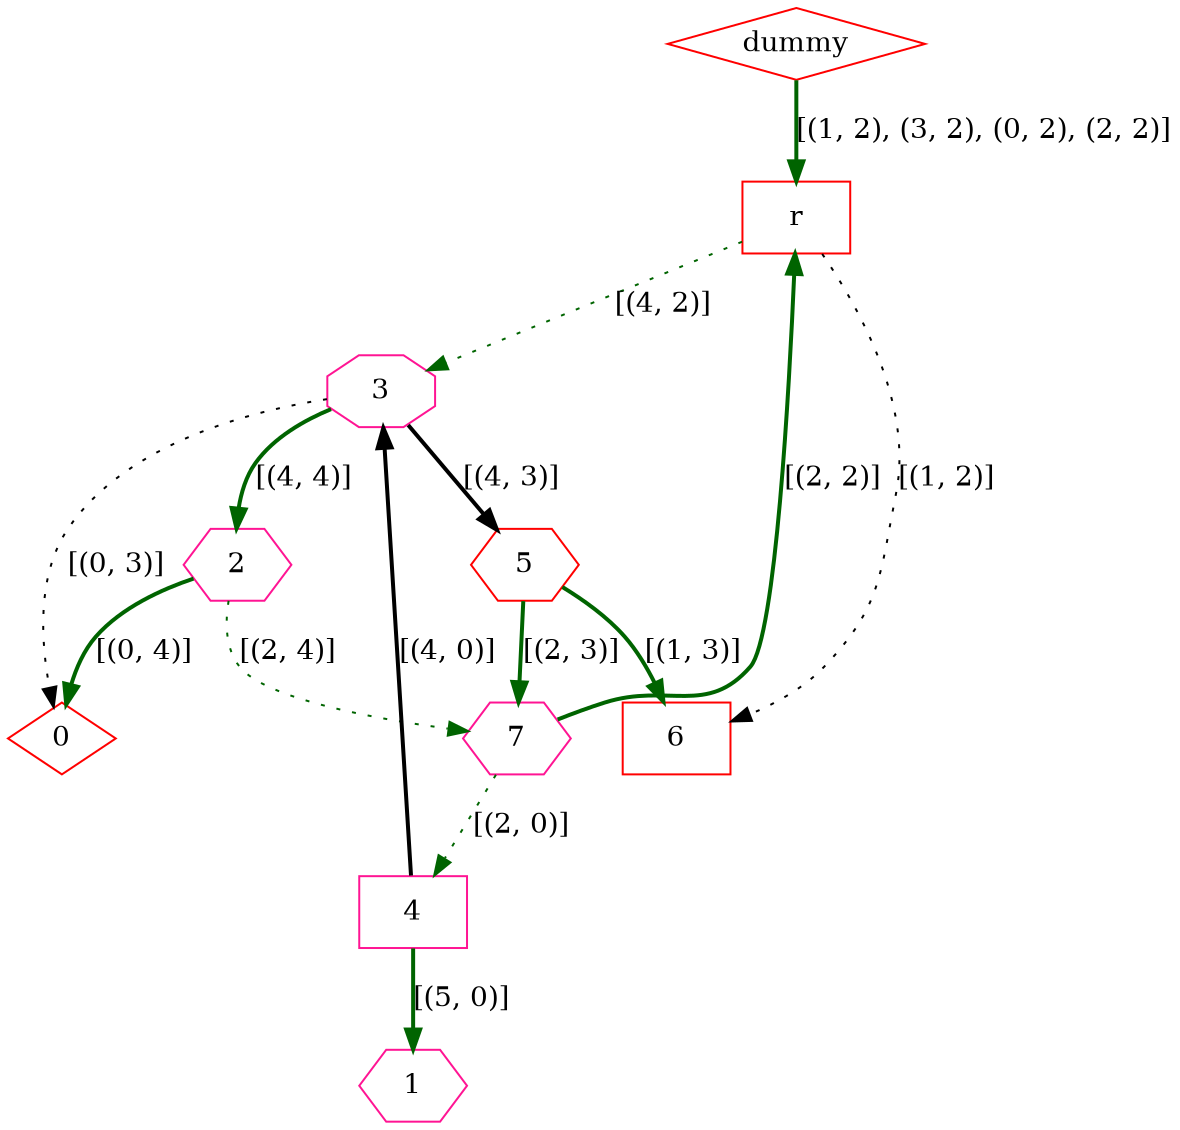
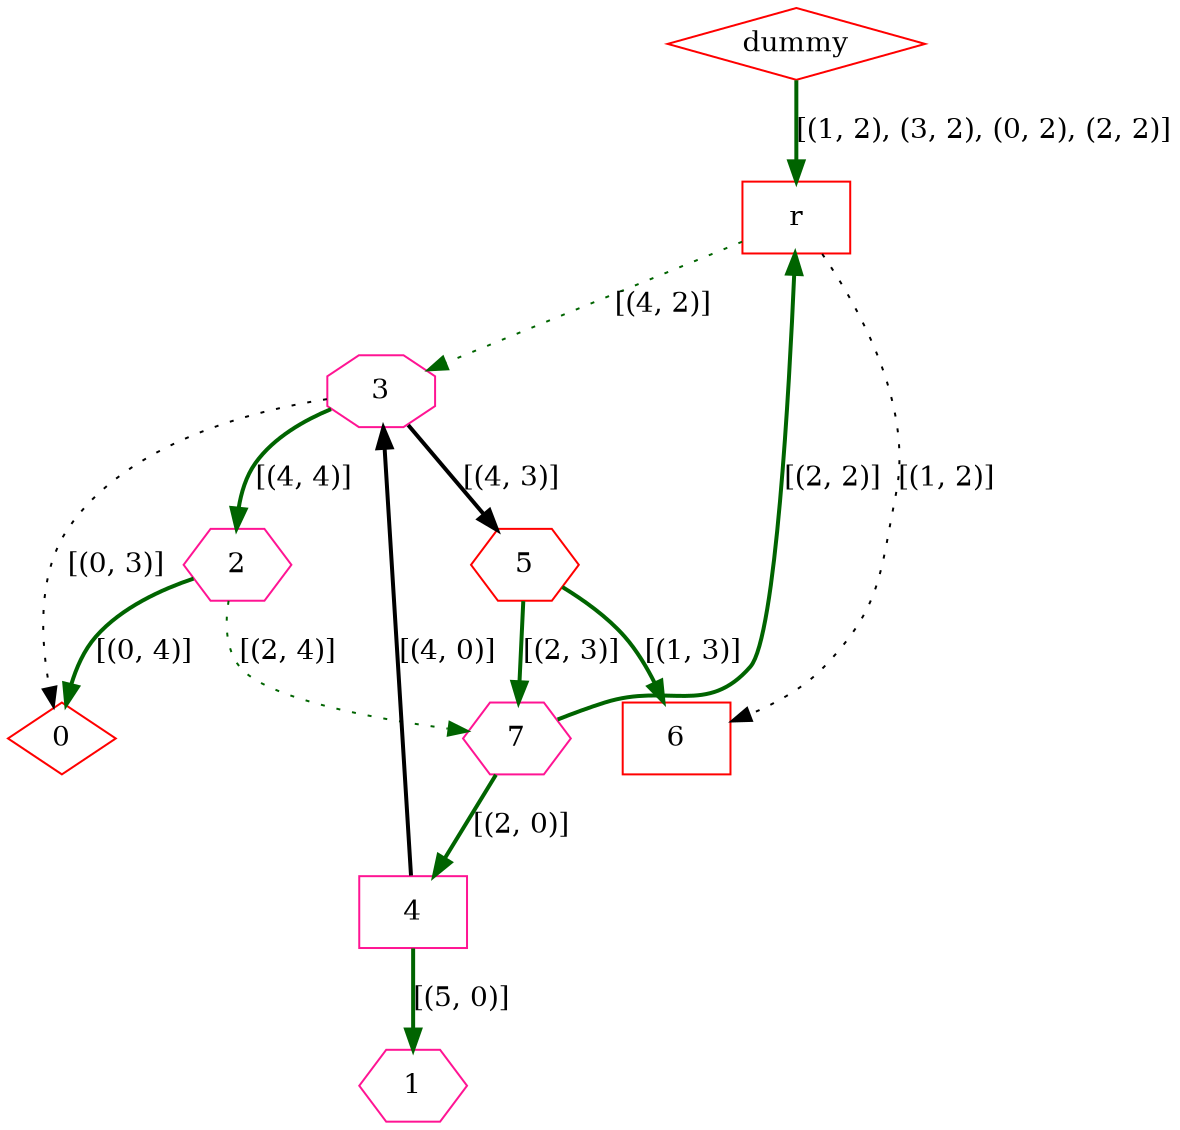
edge "7" -> "4": style dotted -> bold
